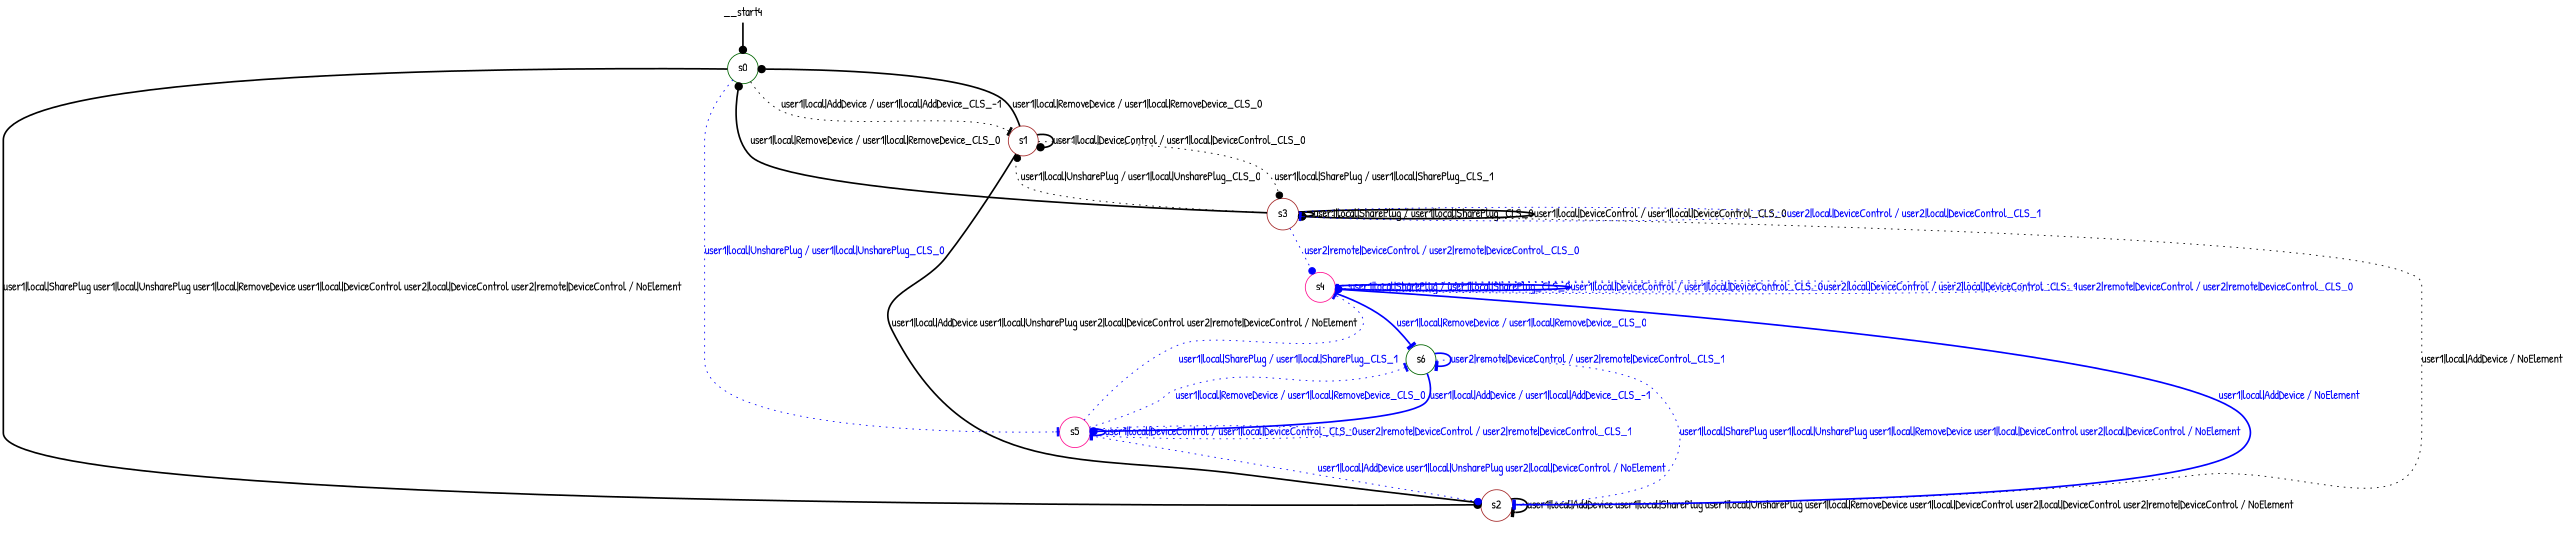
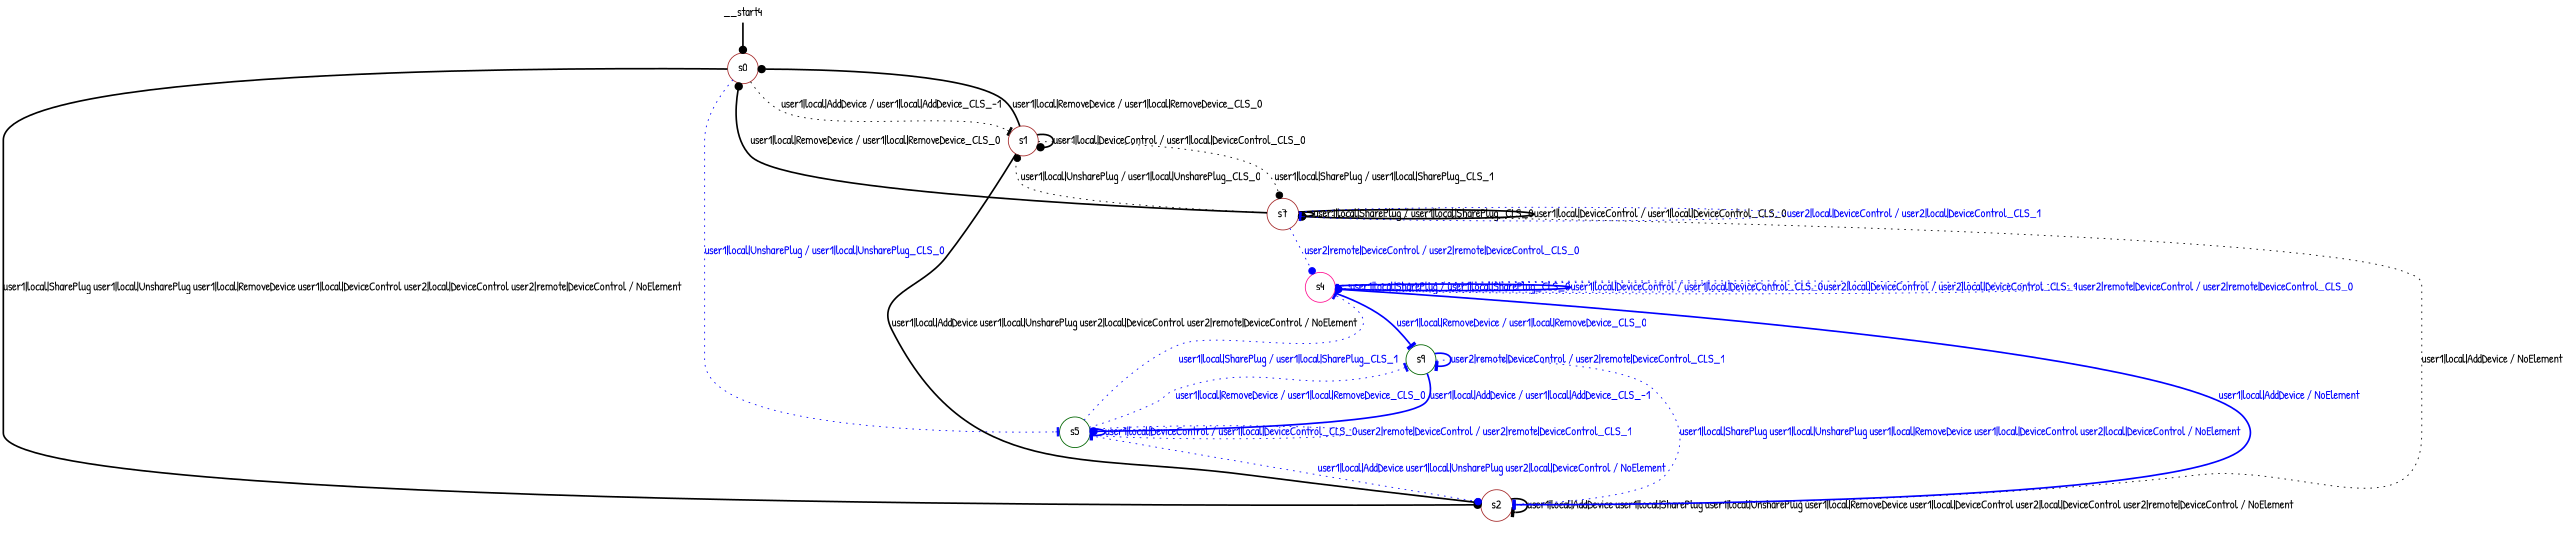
node "s0": color darkgreen -> brown
node "s3": label "s3" -> "s7"
node "s6": label "s6" -> "s9"
node "s5": color deeppink -> darkgreen
